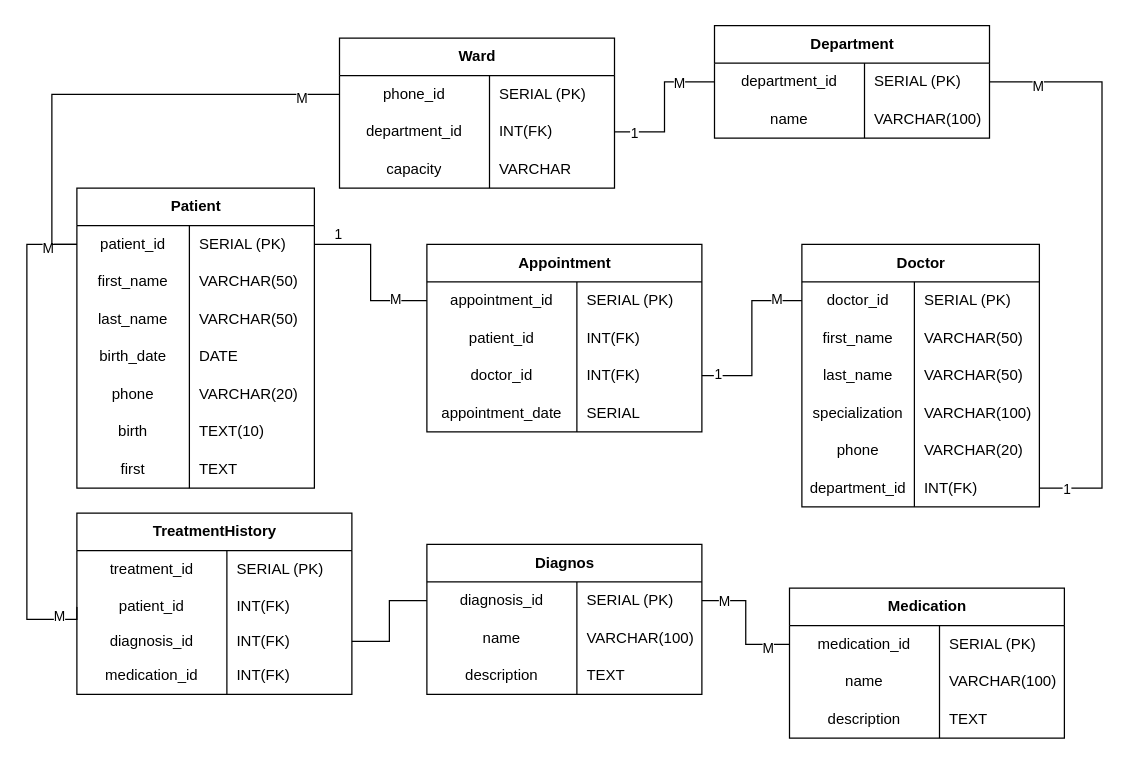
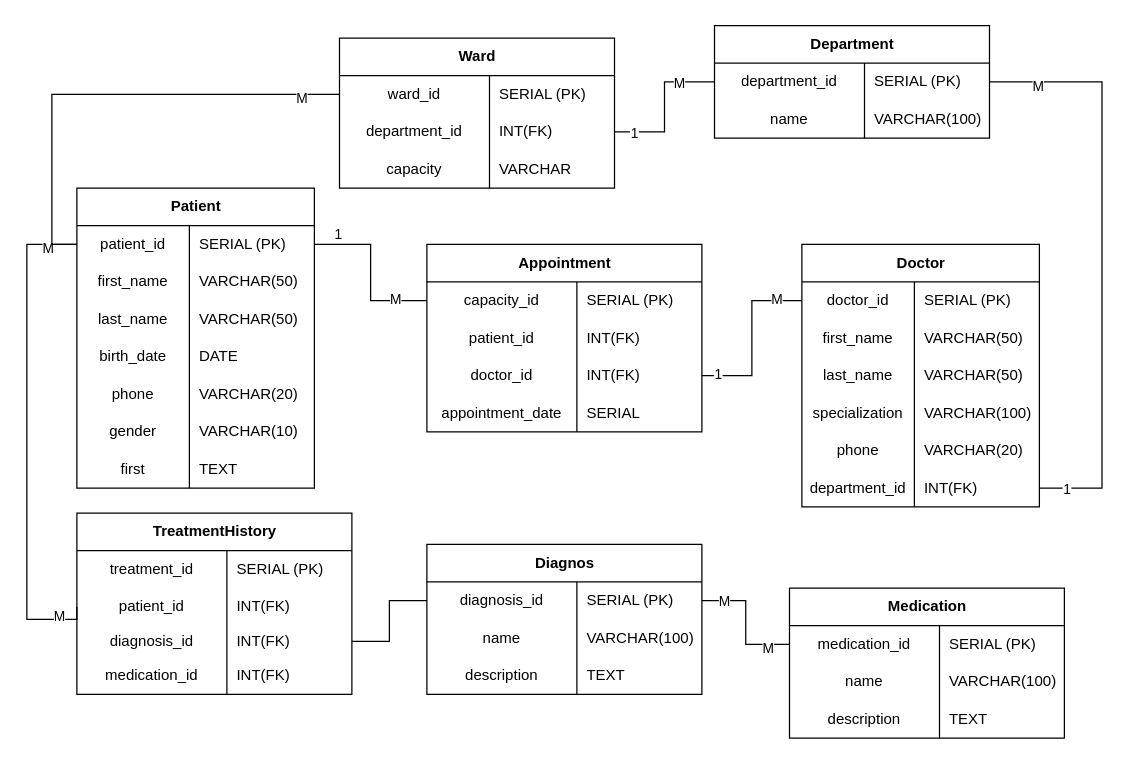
node "phone_id": label "phone_id" -> "ward_id"
node "appointment_id": label "appointment_id" -> "capacity_id"
node "birth": label "birth" -> "gender"
node "TEXT(10)": label "TEXT(10)" -> "VARCHAR(10)"
